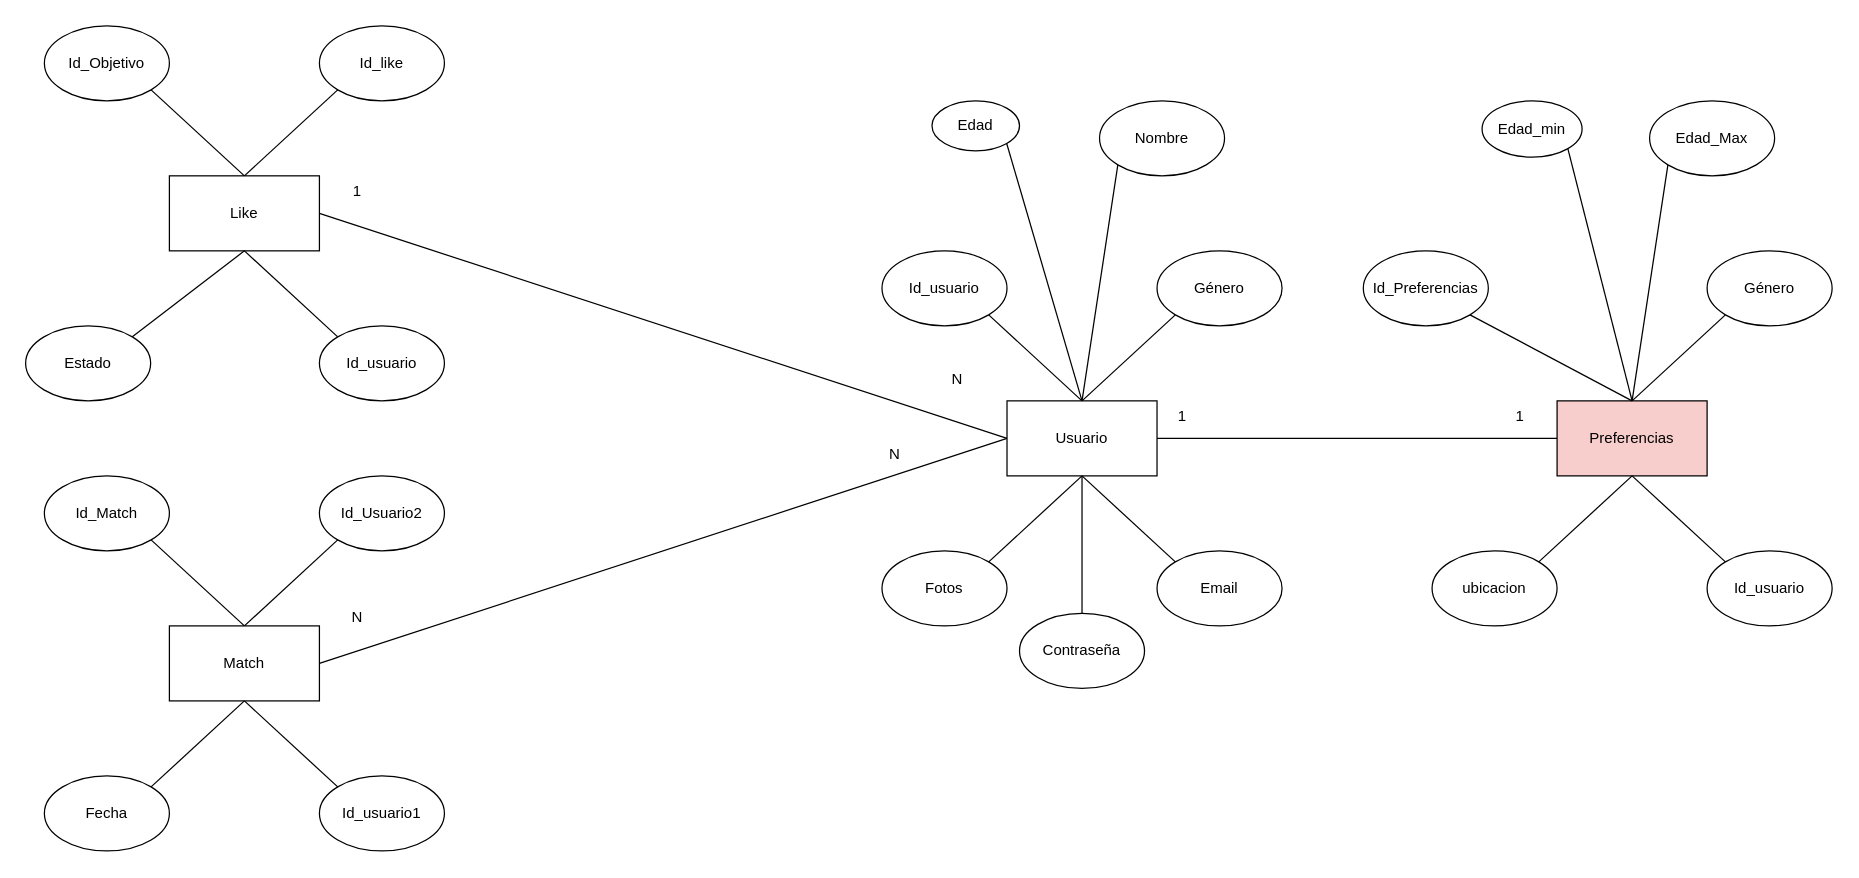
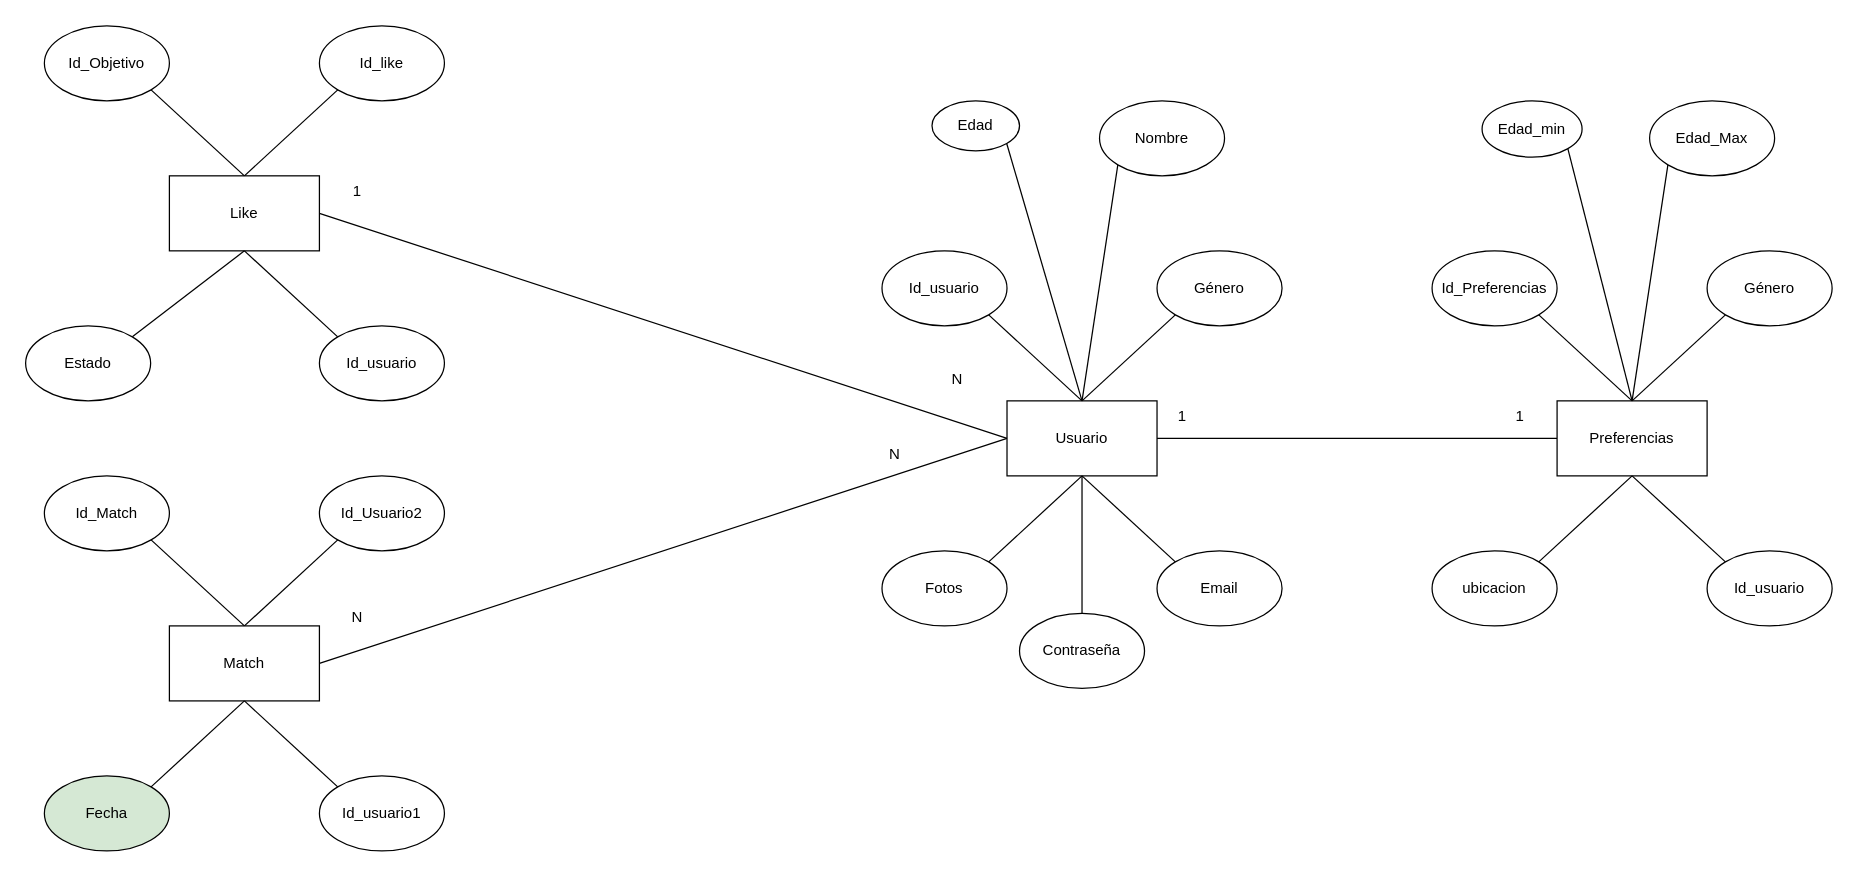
node "Id_Preferencias": moved (1426, 288) -> (1494, 288)
node "Preferencias": fillcolor #f8cecc -> #ffffff
node "Fecha": fillcolor #ffffff -> #d5e8d4
